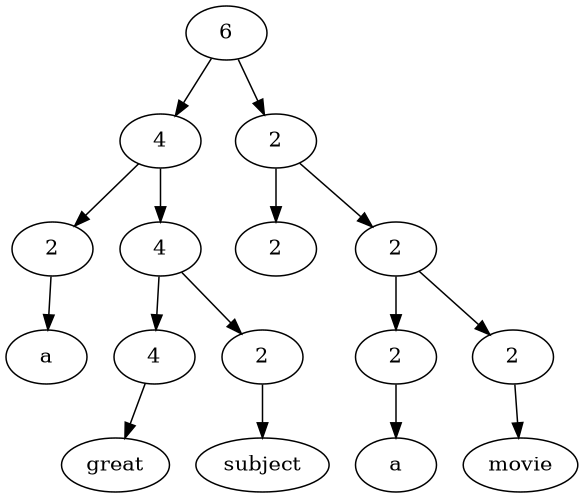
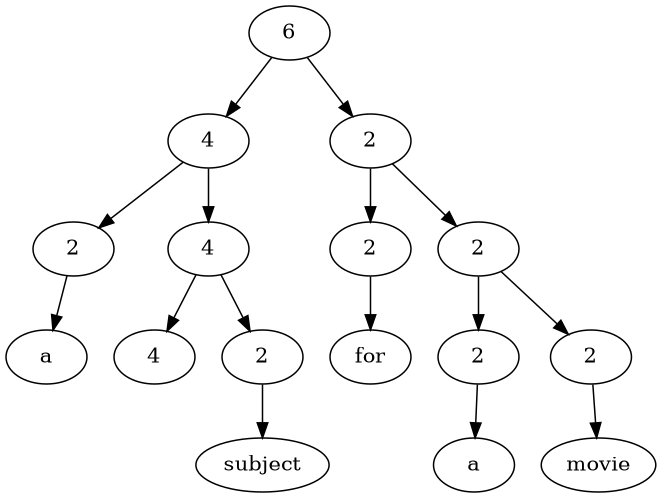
node "for": added
node "great": removed
